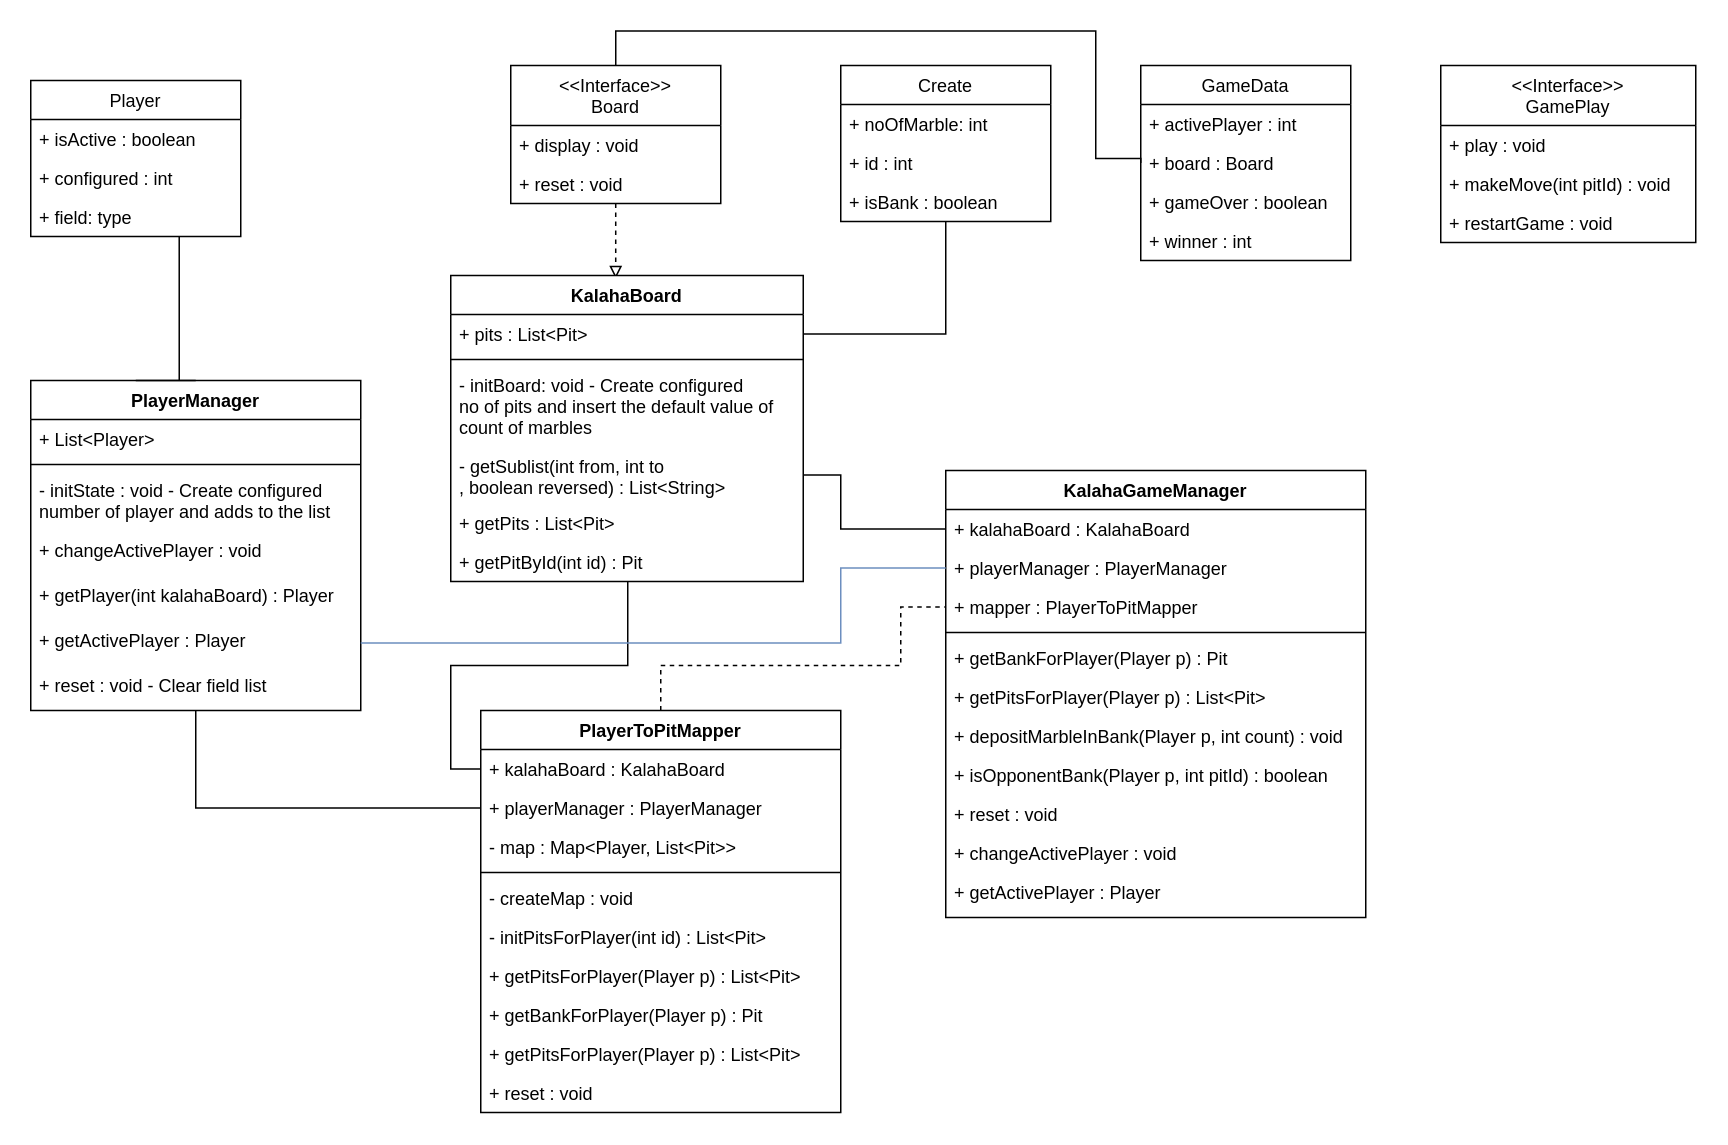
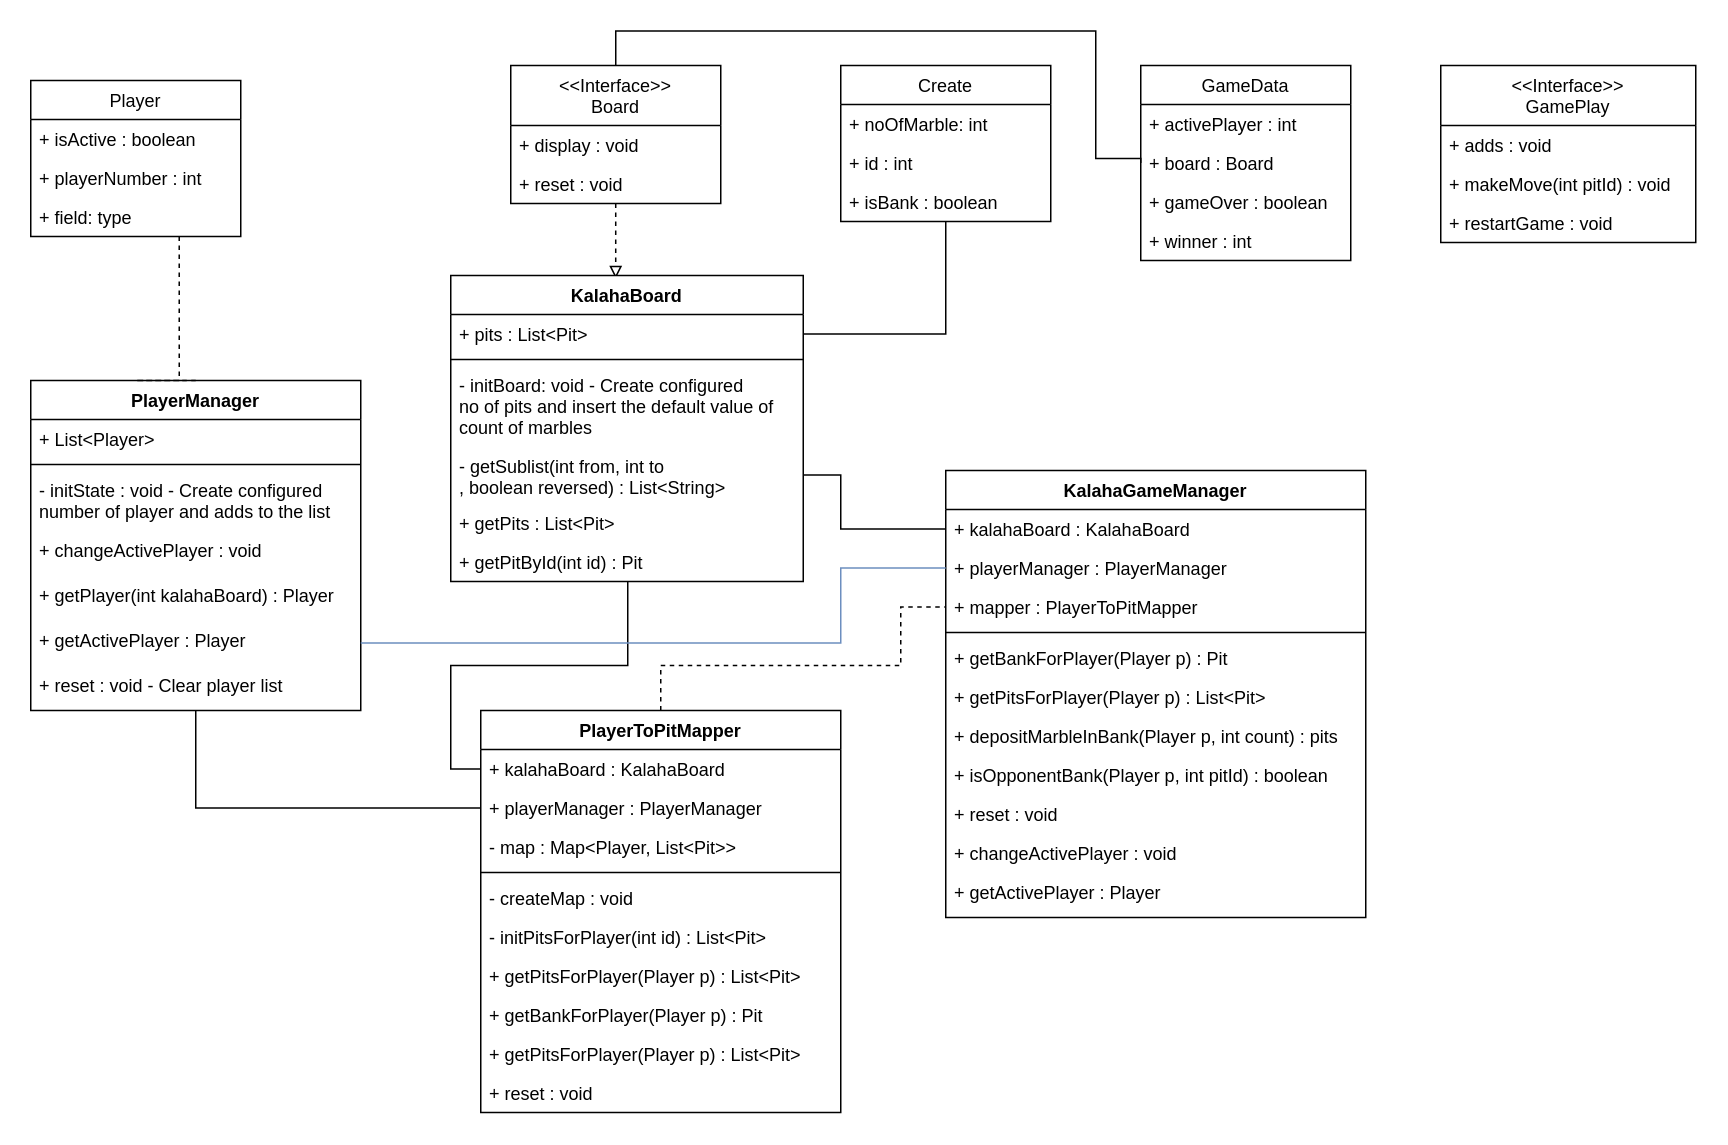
node "+ play : void": label "+ play : void" -> "+ adds : void"
node "+ configured : int": label "+ configured : int" -> "+ playerNumber : int"
edge "+ field: type" -- "PlayerManager": style solid -> dashed
node "+ reset : void - Clear field list": label "+ reset : void - Clear field list" -> "+ reset : void - Clear player list"
node "+ depositMarbleInBank(Player p, int count) : void": label "+ depositMarbleInBank(Player p, int count) : void" -> "+ depositMarbleInBank(Player p, int count) : pits"
